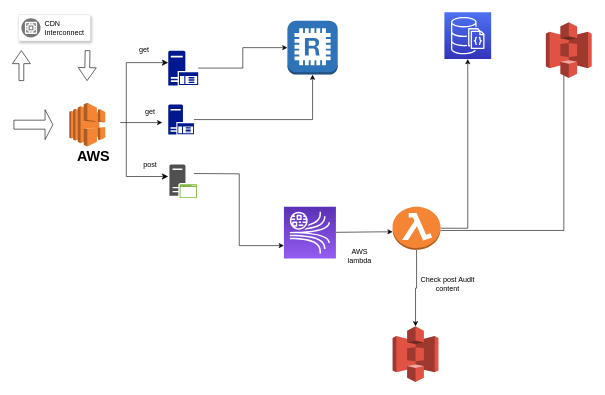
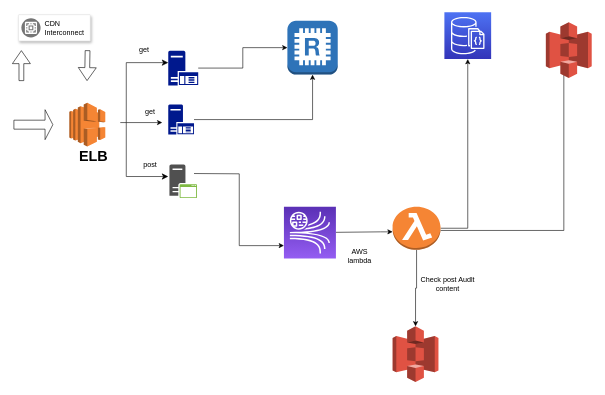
node "AWS": label "AWS" -> "ELB"
